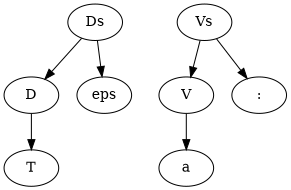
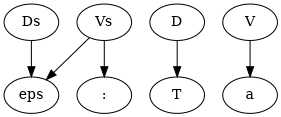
edge "Vs" -> "V": now "Vs" -> "eps"
edge "Ds" -> "D": removed
